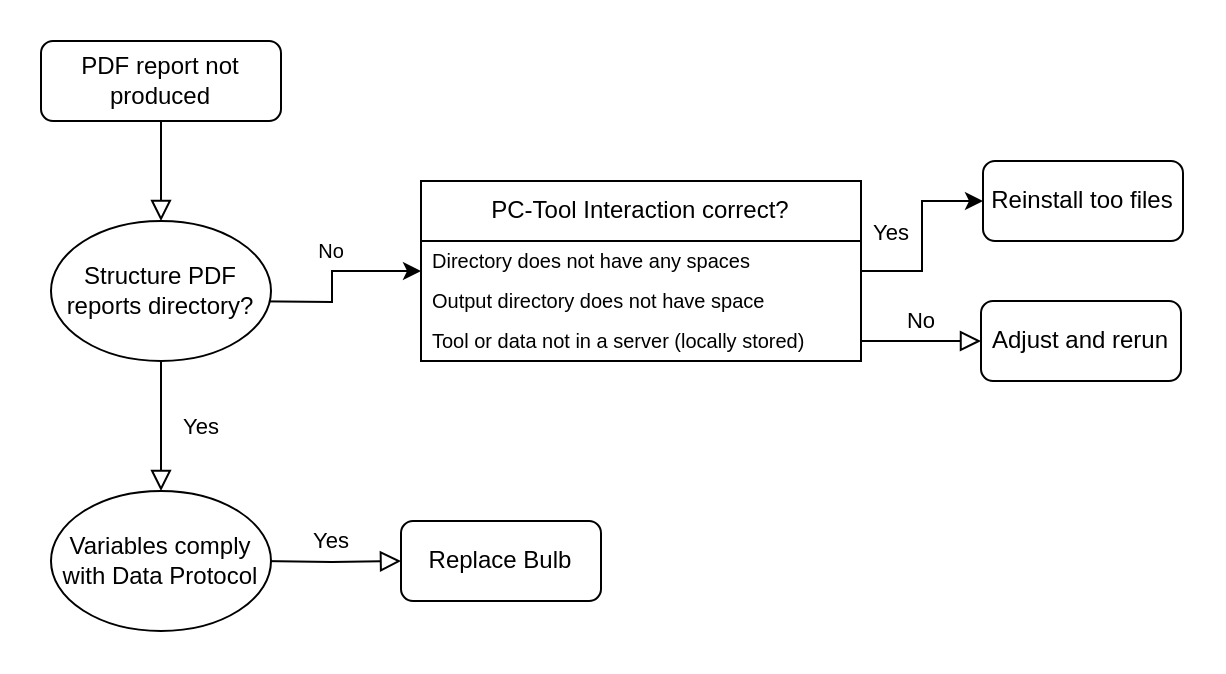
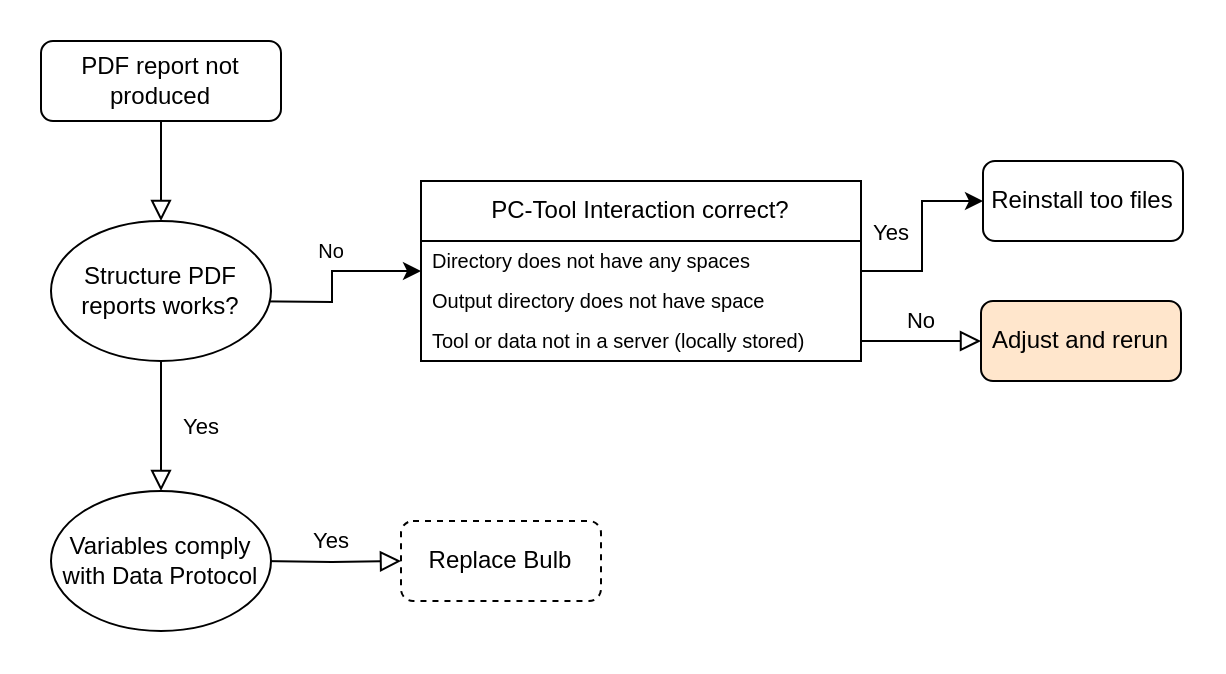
node "Structure PDF reports directory?": label "Structure PDF reports directory?" -> "Structure PDF reports works?"
node "Adjust and rerun": fillcolor #ffffff -> #ffe6cc
node "Replace Bulb": style solid -> dashed
